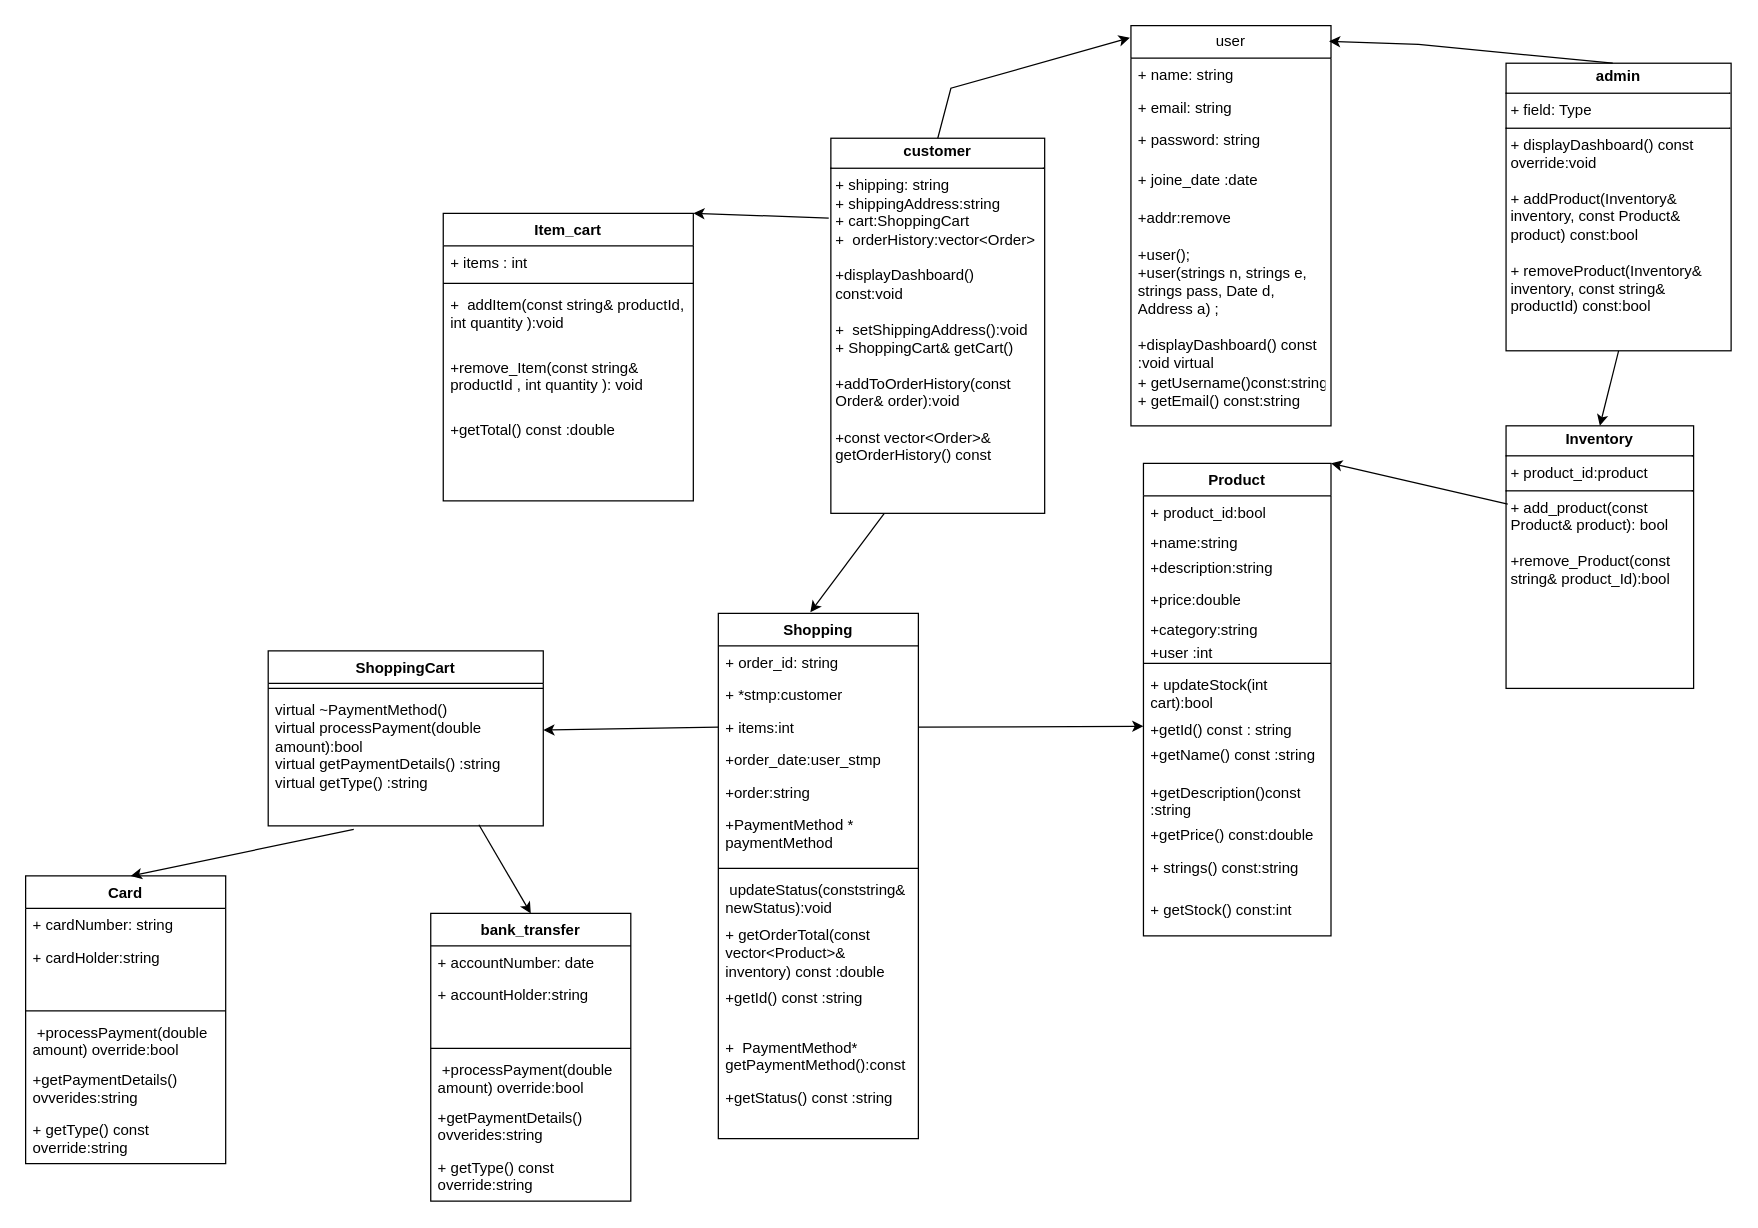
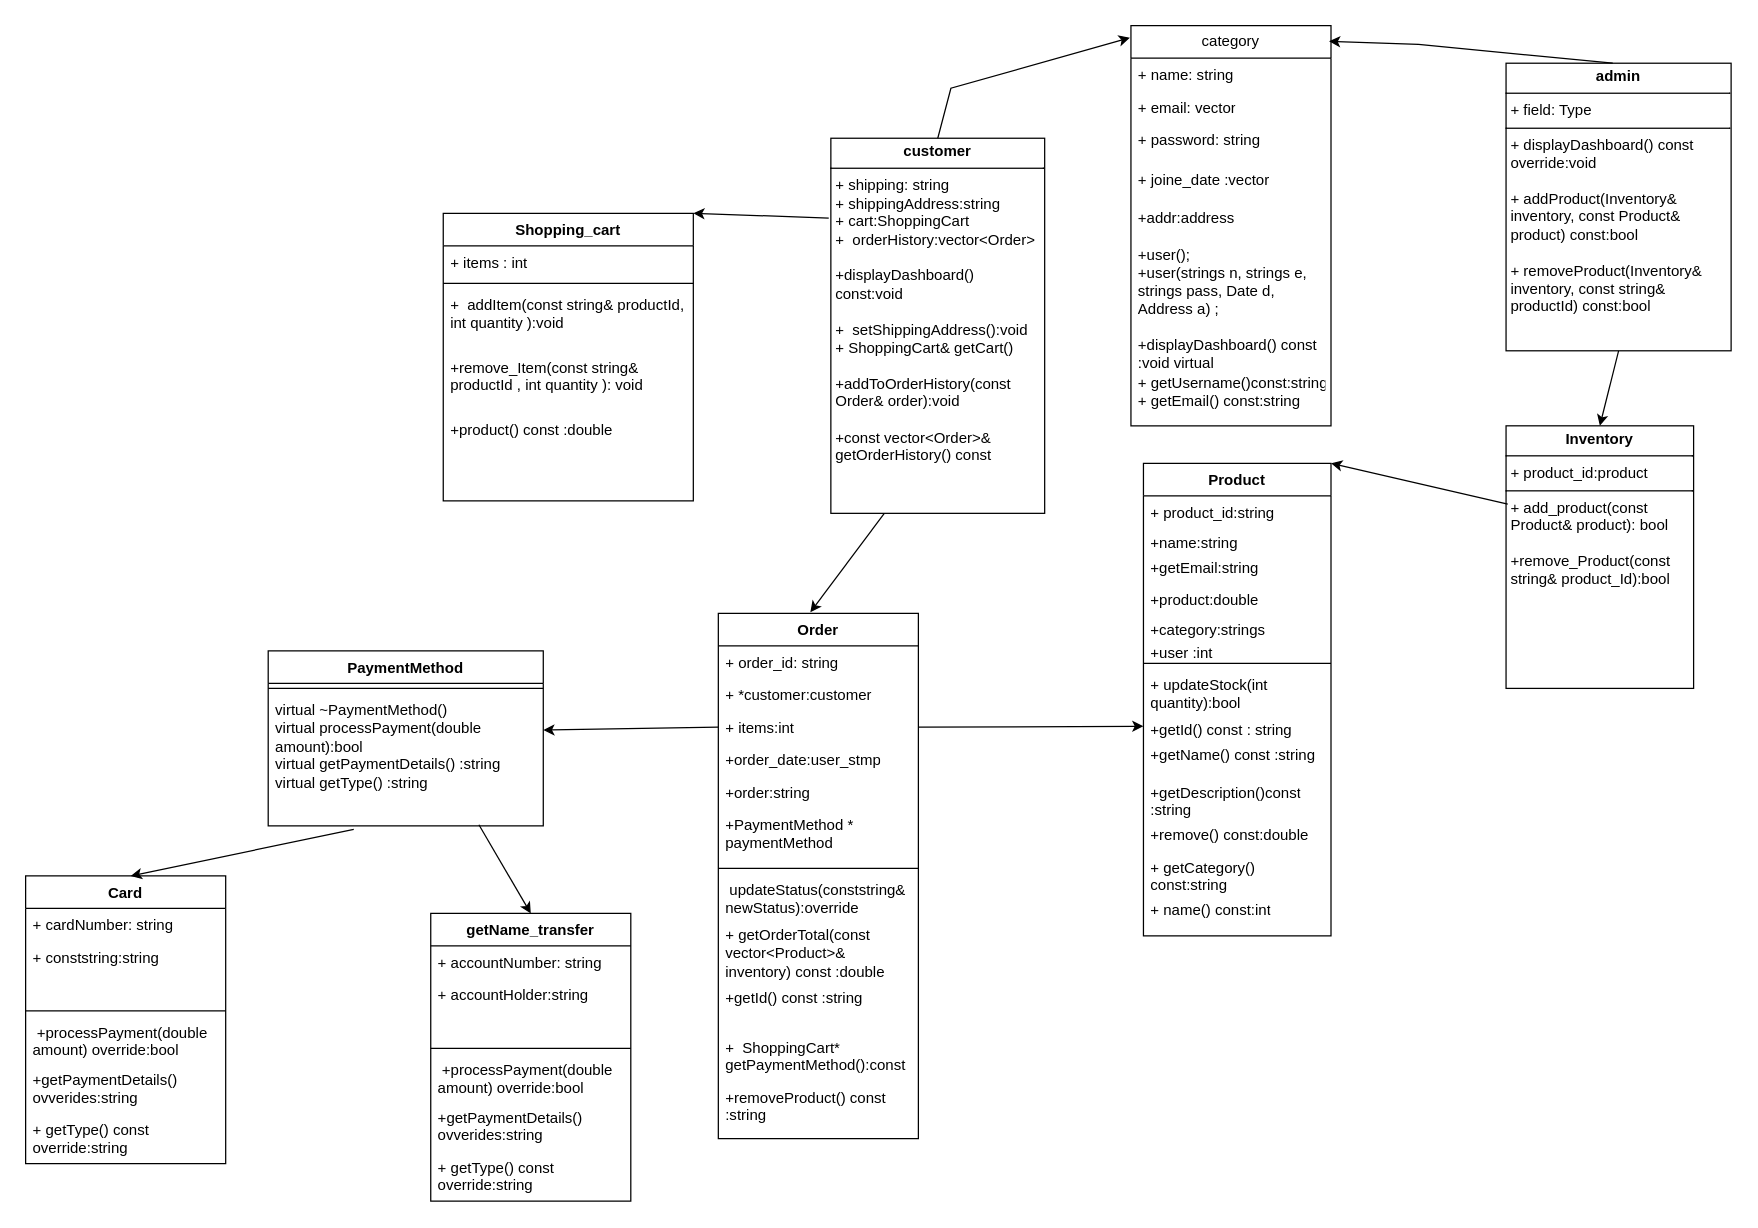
node "user": label "user" -> "category"
node "+ email: string": label "+ email: string" -> "+ email: vector"
node "+ joine_date :date": label "+ joine_date :date" -> "+ joine_date :vector"
node "+addr:remove": label "+addr:remove" -> "+addr:address"
node "Item_cart": label "Item_cart" -> "Shopping_cart"
node "+getTotal() const :double": label "+getTotal() const :double" -> "+product() const :double"
node "+ product_id:bool": label "+ product_id:bool" -> "+ product_id:string"
node "+description:string": label "+description:string" -> "+getEmail:string"
node "+price:double": label "+price:double" -> "+product:double"
node "Shopping": label "Shopping" -> "Order"
node "+category:string": label "+category:string" -> "+category:strings"
node "ShoppingCart": label "ShoppingCart" -> "PaymentMethod"
node "+ updateStock(int cart):bool": label "+ updateStock(int cart):bool" -> "+ updateStock(int quantity):bool"
node "+ *stmp:customer": label "+ *stmp:customer" -> "+ *customer:customer"
node "+getPrice() const:double": label "+getPrice() const:double" -> "+remove() const:double"
node "+ strings() const:string": label "+ strings() const:string" -> "+ getCategory() const:string"
node "updateStatus(conststring& newStatus):void": label "updateStatus(conststring& newStatus):void" -> "updateStatus(conststring& newStatus):override"
node "+ getStock() const:int": label "+ getStock() const:int" -> "+ name() const:int"
node "bank_transfer": label "bank_transfer" -> "getName_transfer"
node "+ cardHolder:string": label "+ cardHolder:string" -> "+ conststring:string"
node "+ accountNumber: date": label "+ accountNumber: date" -> "+ accountNumber: string"
node "+ PaymentMethod* getPaymentMethod():const": label "+ PaymentMethod* getPaymentMethod():const" -> "+ ShoppingCart* getPaymentMethod():const"
node "+getStatus() const :string": label "+getStatus() const :string" -> "+removeProduct() const :string"
